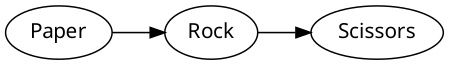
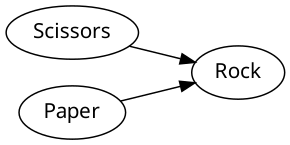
edge "Rock" -> "Scissors": reversed
